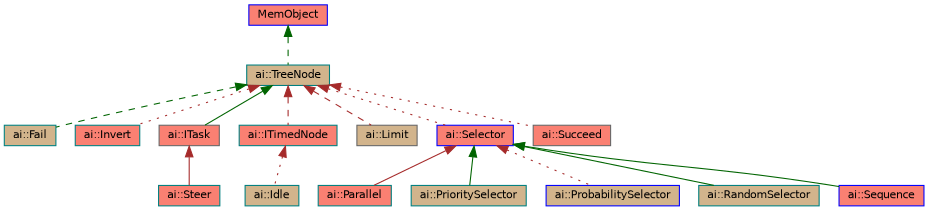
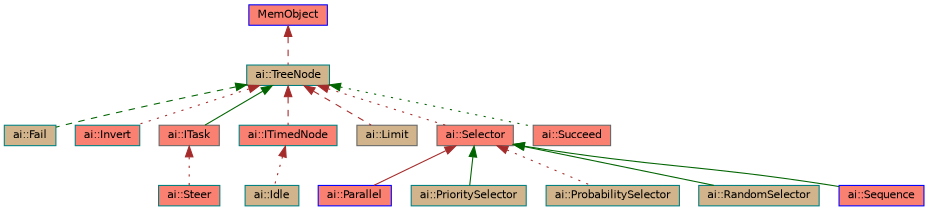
edge "ai::TreeNode" -> "MemObject": color darkgreen -> brown
edge "ai::Succeed" -> "ai::TreeNode": color brown -> darkgreen
node "ai::Selector": color blue -> gray40
edge "ai::Steer" -> "ai::ITask": style solid -> dotted
node "ai::Parallel": color teal -> blue
node "ai::ProbabilitySelector": color blue -> teal
